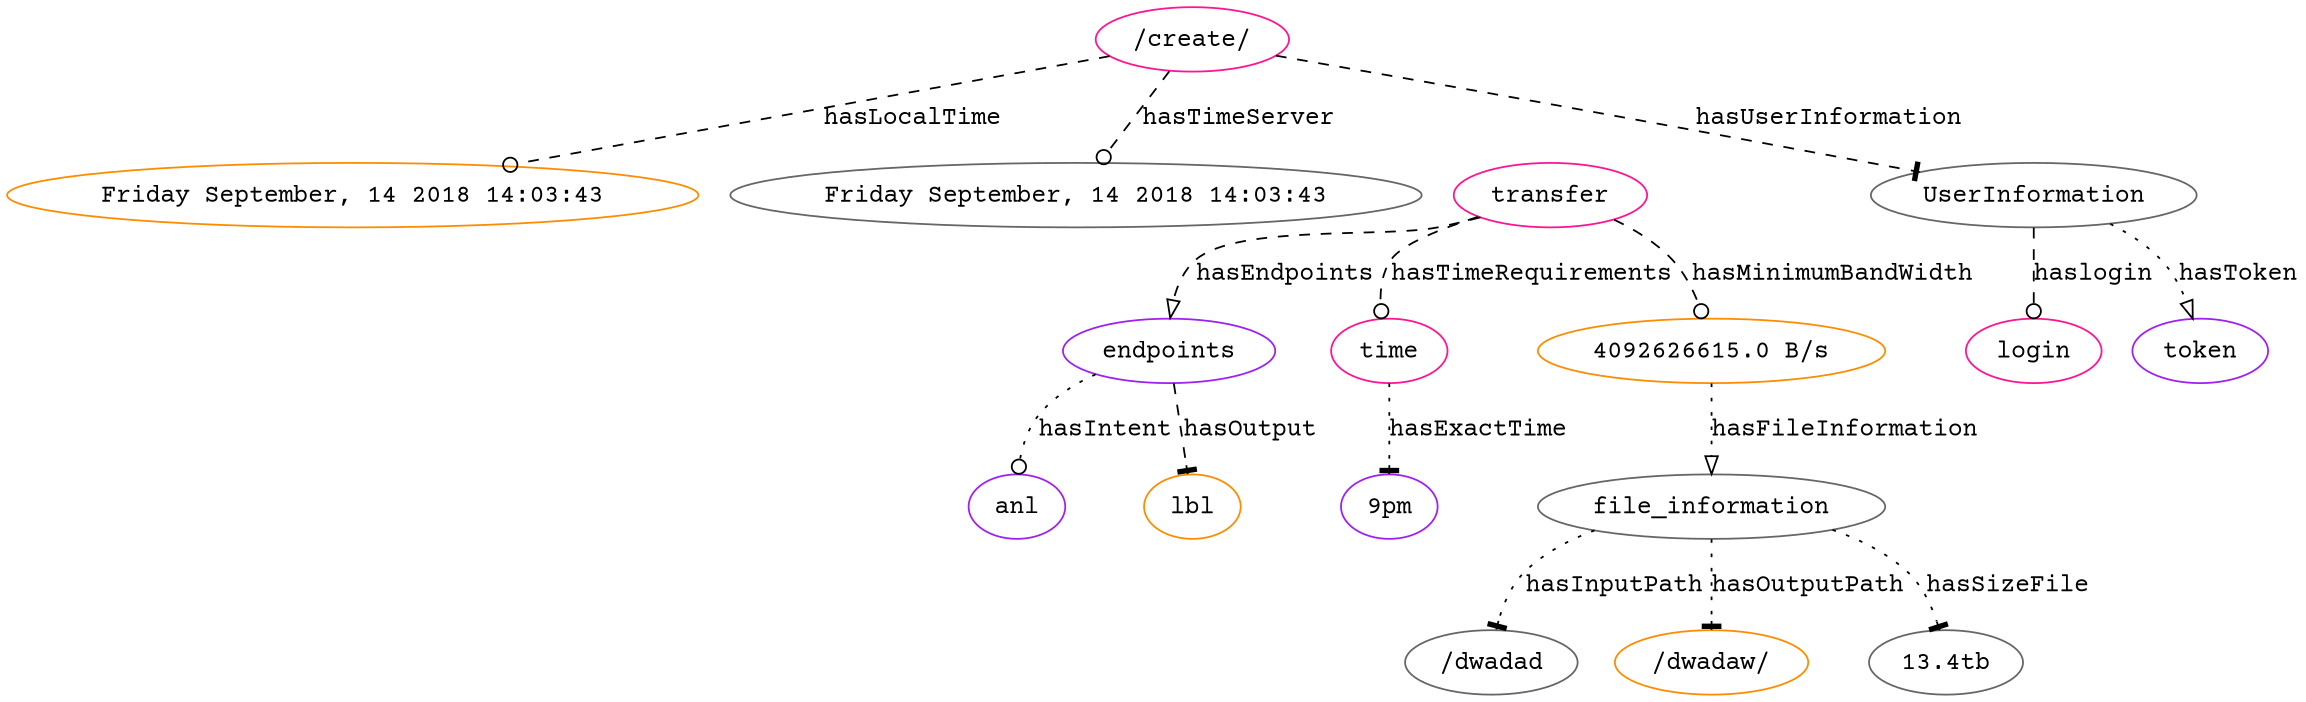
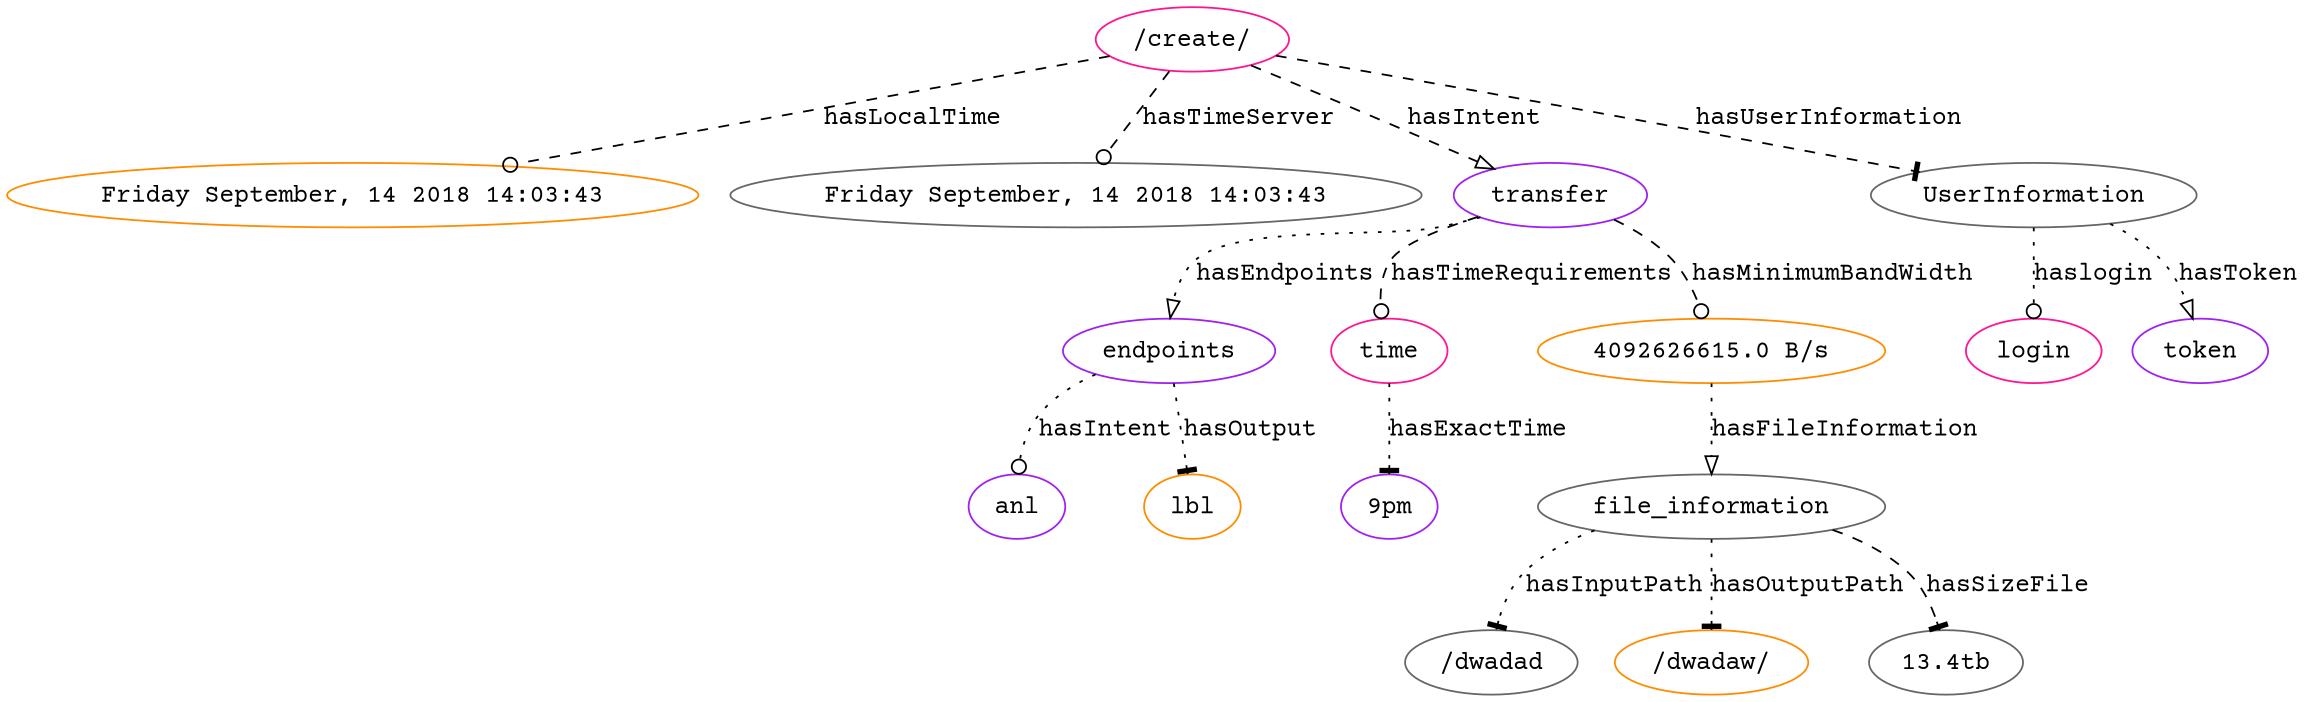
edge "/create/" -> "transfer": added, label "hasIntent"
node "transfer": color deeppink -> purple
edge "transfer" -> "endpoints": style dashed -> dotted
edge "UserInformation" -> "login": style dashed -> dotted
edge "endpoints" -> "lbl": style dashed -> dotted
edge "file_information" -> "13.4tb": style dotted -> dashed
